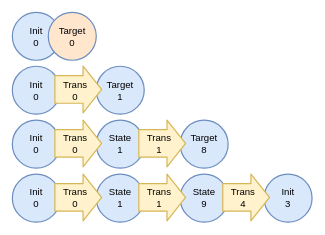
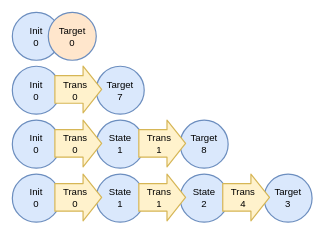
node "Target1": label "Target1" -> "Target7"
node "State9": label "State9" -> "State2"
node "Init3": label "Init3" -> "Target3"
